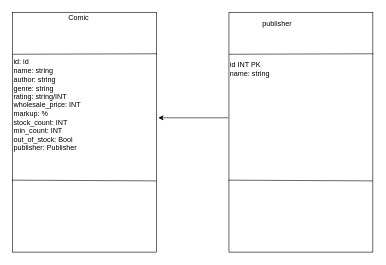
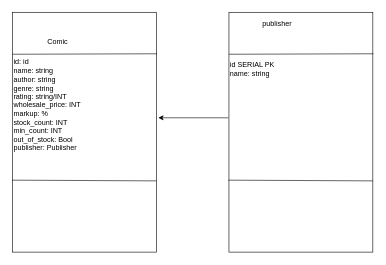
node "Comic": moved (78, 18) -> (57, 42)
node "id INT PK name: string": label "id INT PK name: string" -> "id SERIAL PK name: string"
